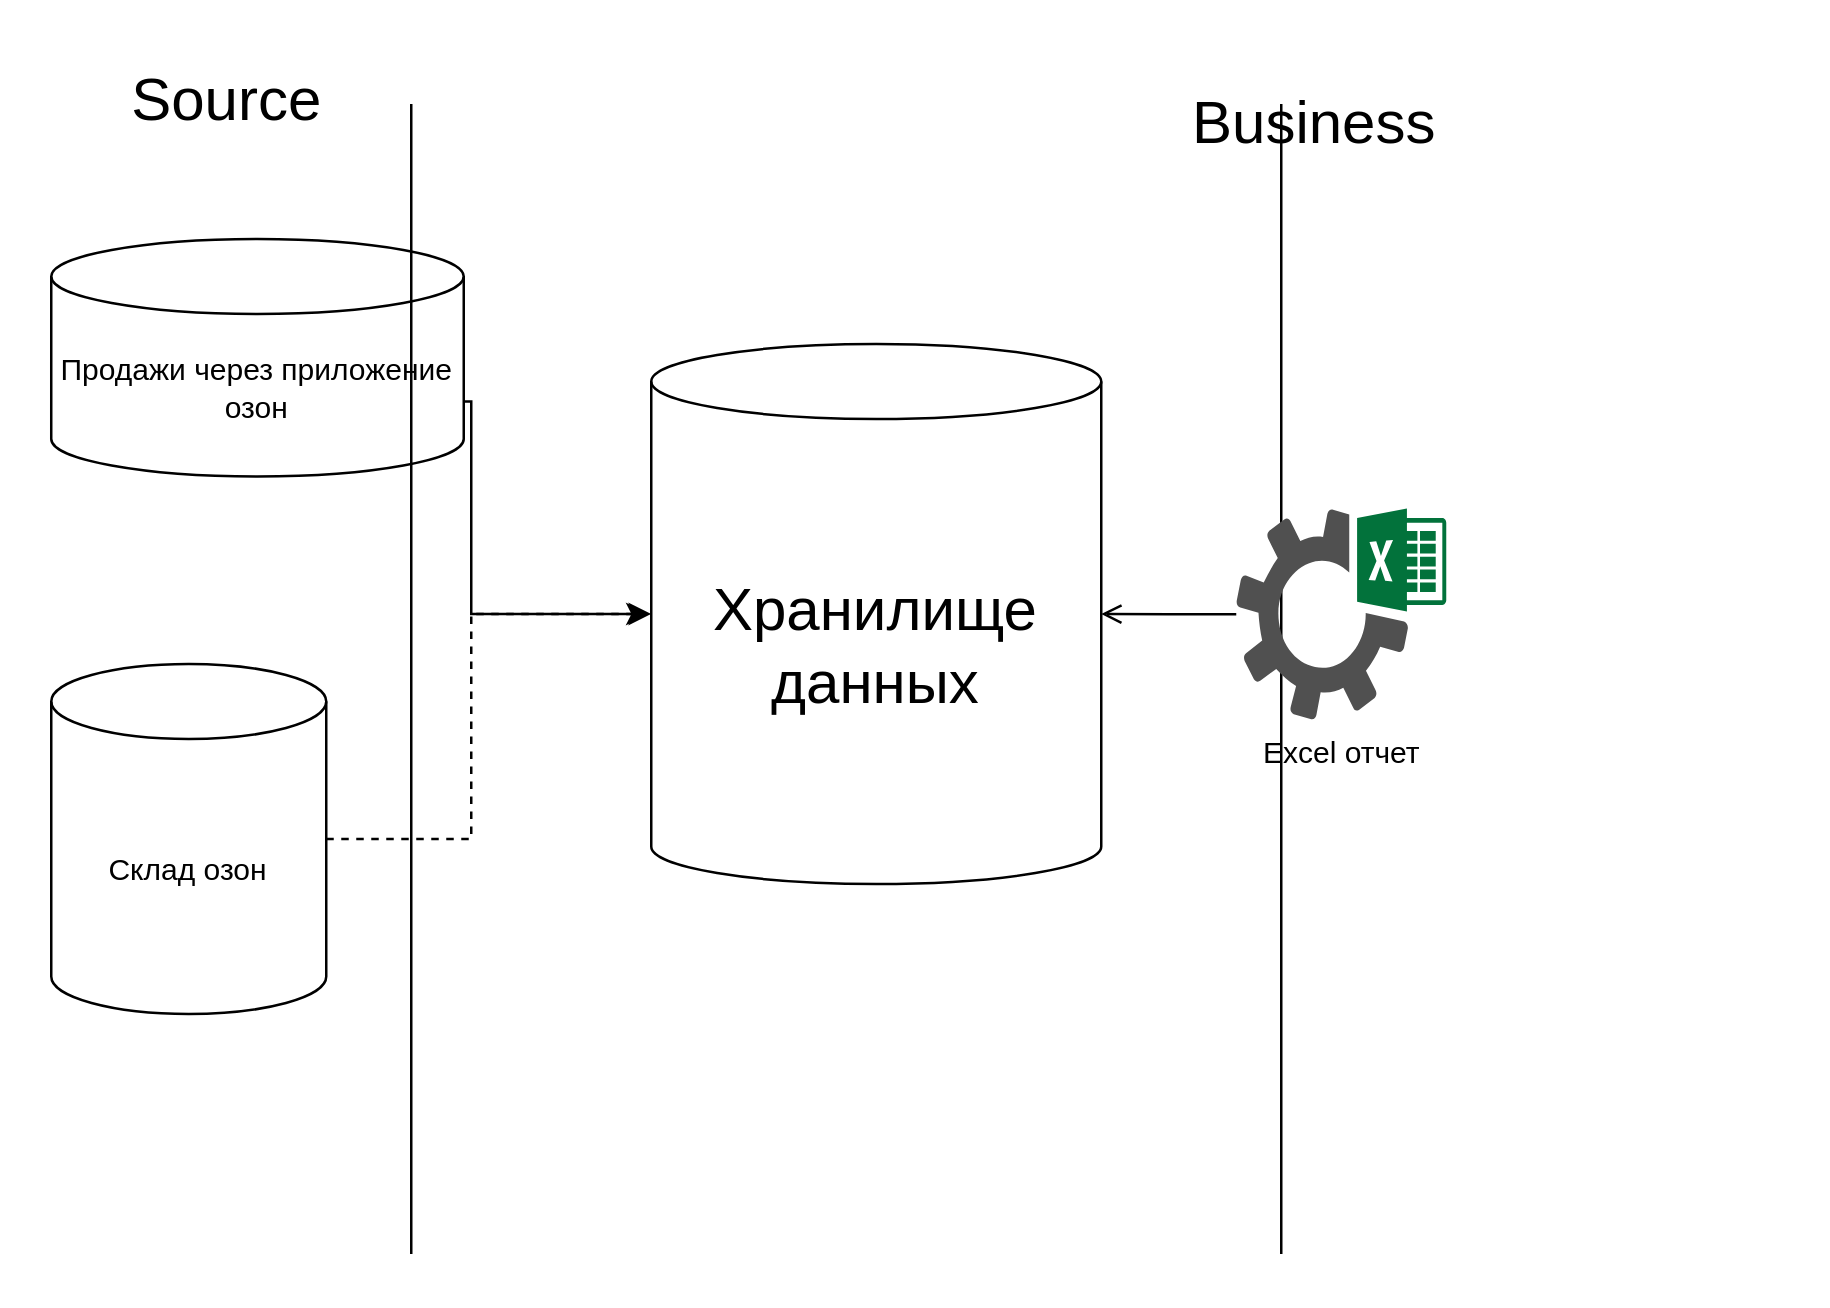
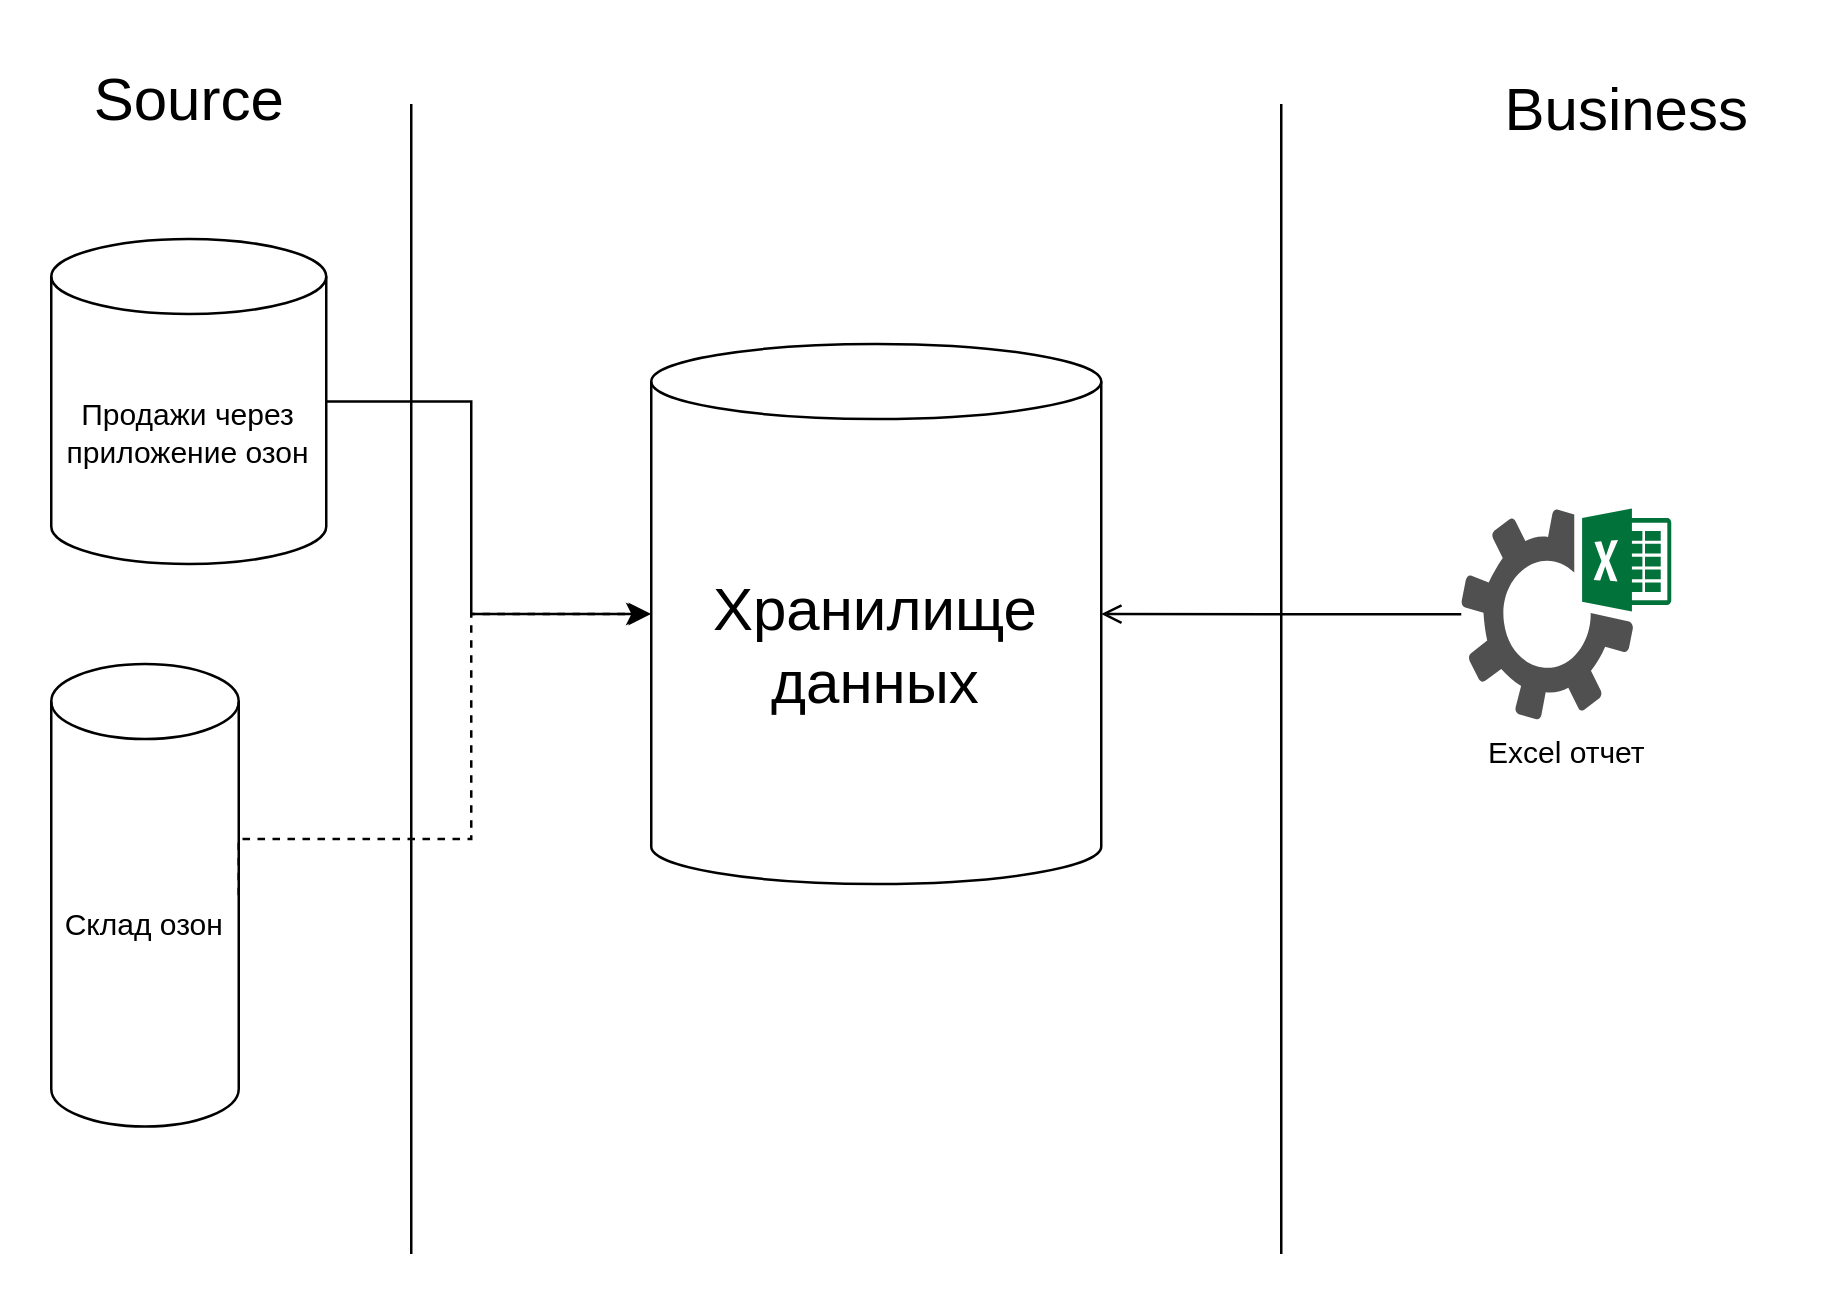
node "Source": moved (226, 101) -> (189, 101)
node "Business": moved (1314, 124) -> (1626, 111)
node "Продажи через приложение озон": size 413x238 -> 275x325
node "Excel отчет": moved (1341, 614) -> (1566, 614)
node "Склад озон": size 275x350 -> 188x463
